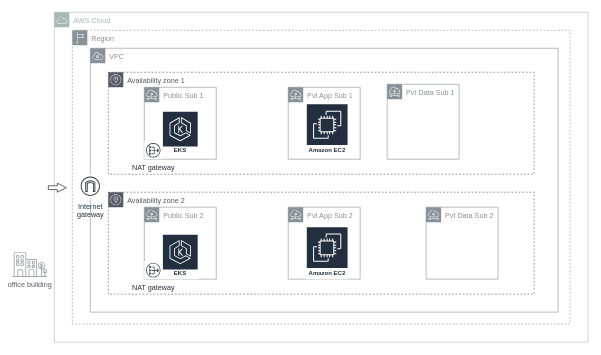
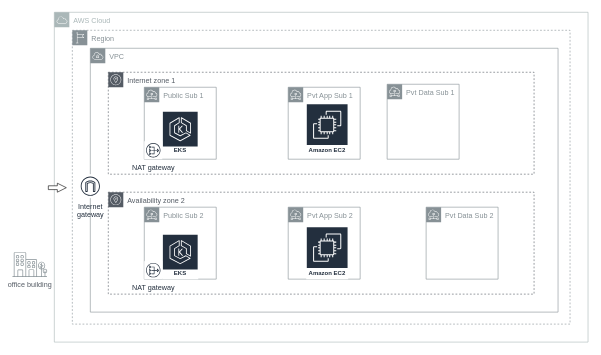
node "Availability zone 1": label "Availability zone 1" -> "Internet zone 1"
